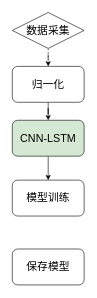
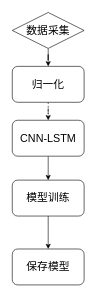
edge "数据采集" -> "归一化": style dashed -> solid
edge "归一化" -> "CNN-LSTM": style solid -> dashed
node "CNN-LSTM": fillcolor #d5e8d4 -> #ffffff
edge "模型训练" -> "保存模型": added
